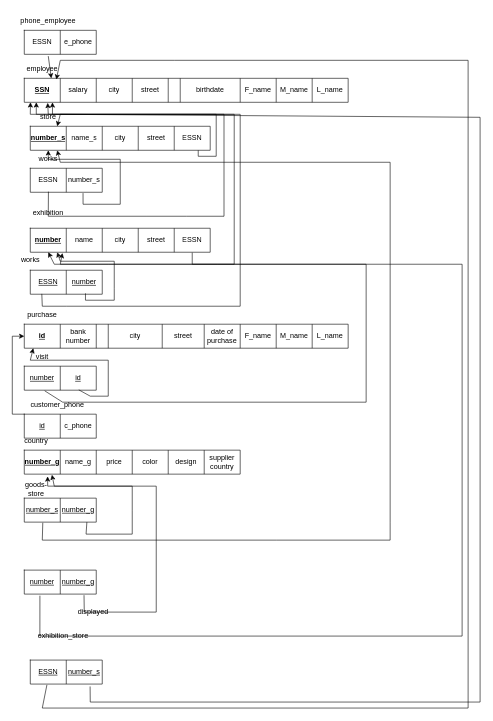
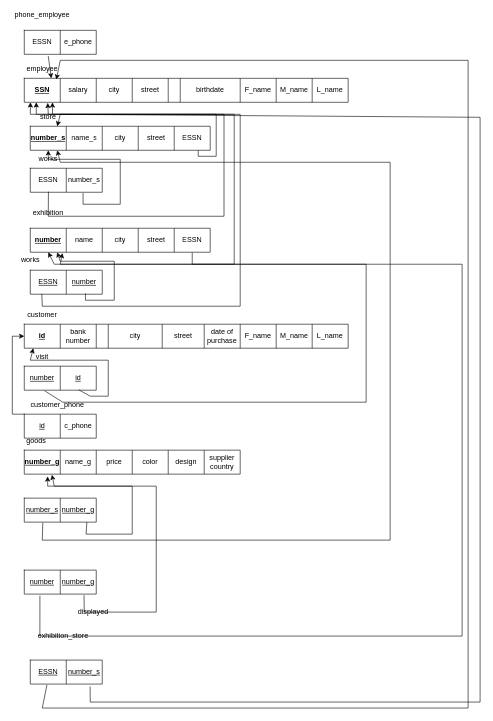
node "phone_employee": moved (48, 21) -> (42, 15)
node "purchase": label "purchase" -> "customer"
node "country": label "country" -> "goods"
node "goods-store": removed
